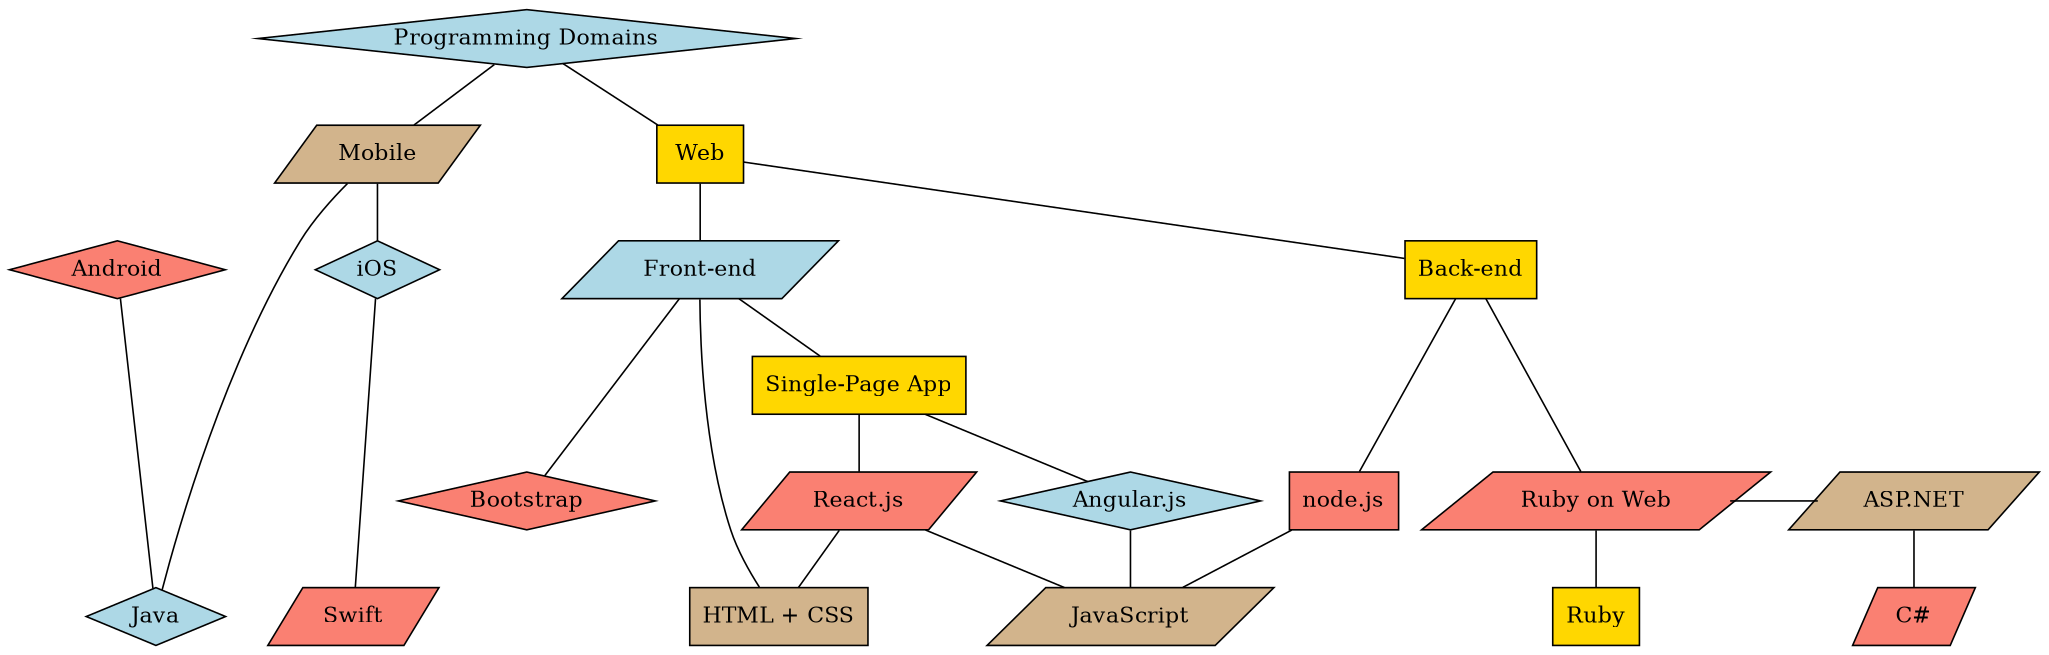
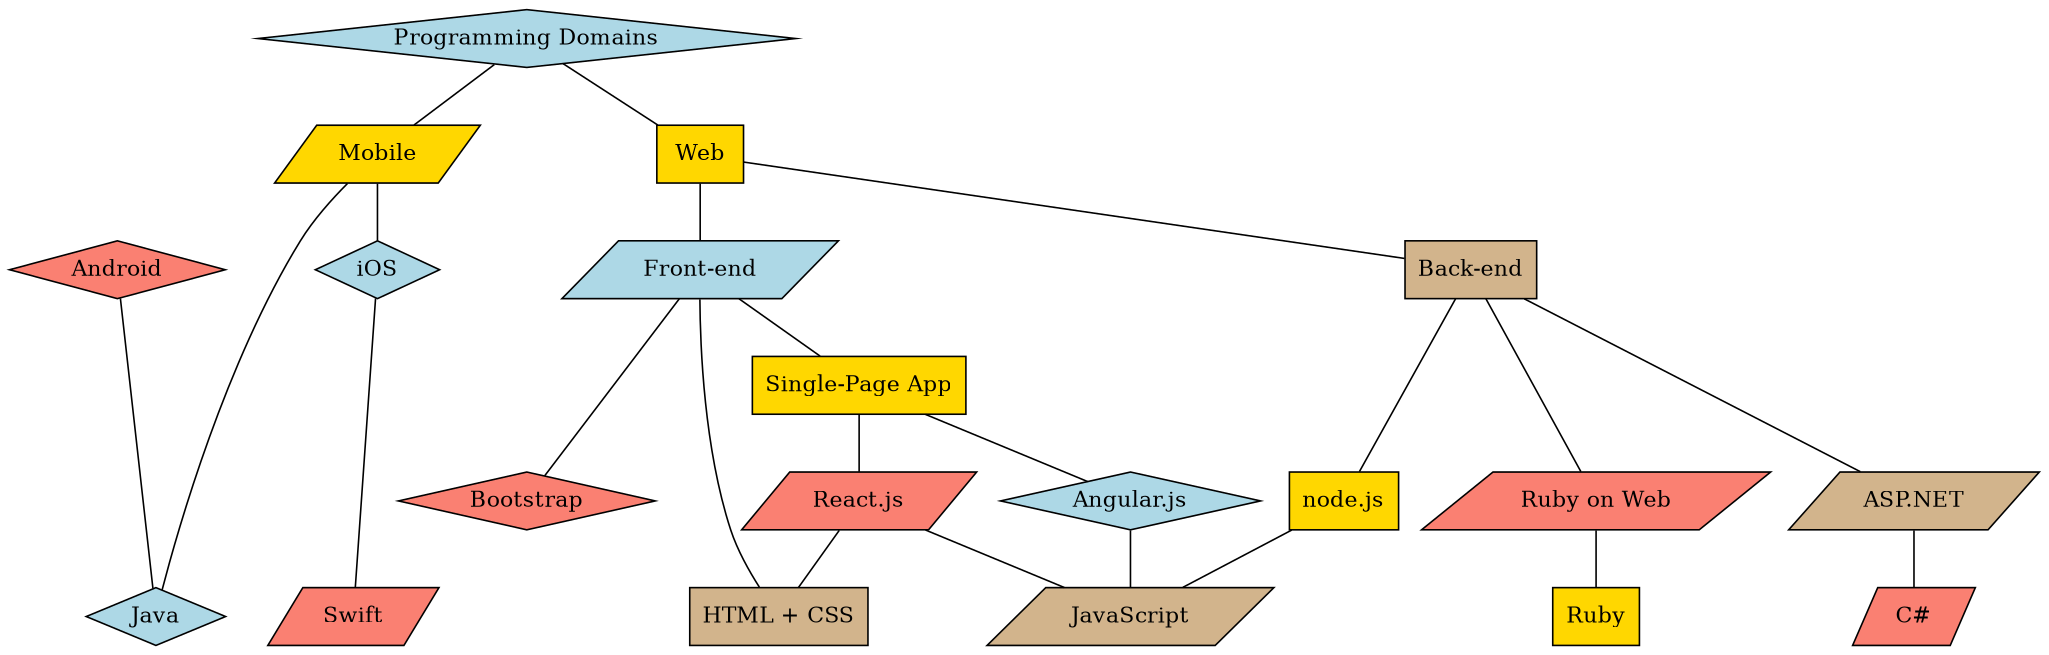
node "Mobile": fillcolor tan -> gold
node "Back-end": fillcolor gold -> tan
node "node.js": fillcolor salmon -> gold
edge "Ruby on Web" -- "ASP.NET": now "Back-end" -- "ASP.NET"
